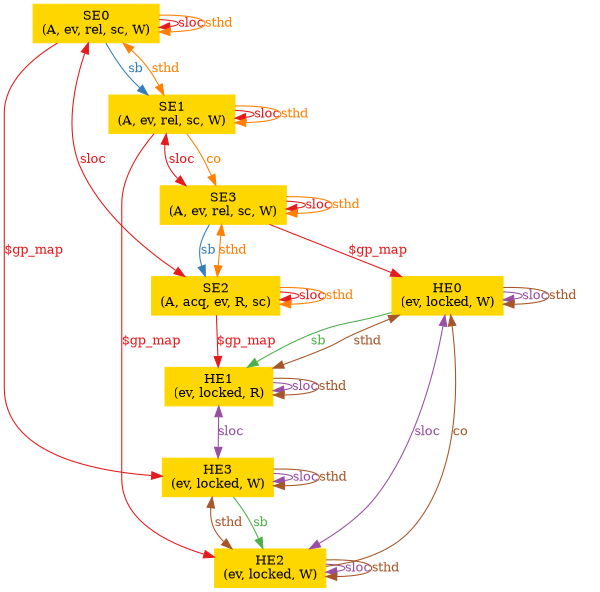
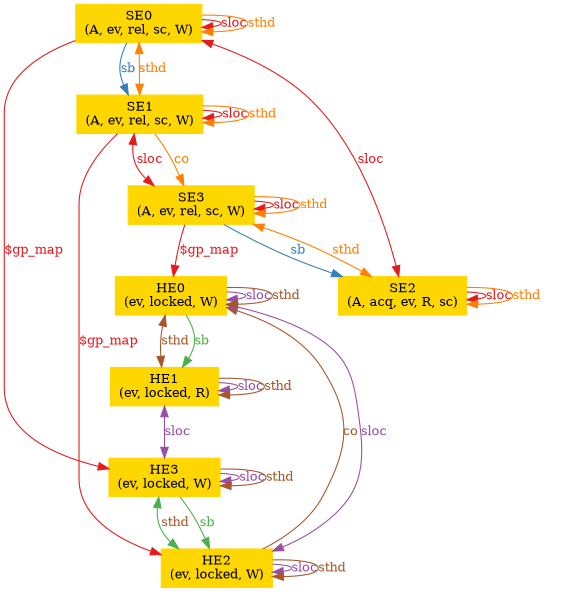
edge "SE2 (A, acq, ev, R, sc)" -> "HE1 (ev, locked, R)": removed, label "$gp_map"
edge "HE3 (ev, locked, W)" -- "HE2 (ev, locked, W)": color #a65628 -> #4daf4a
